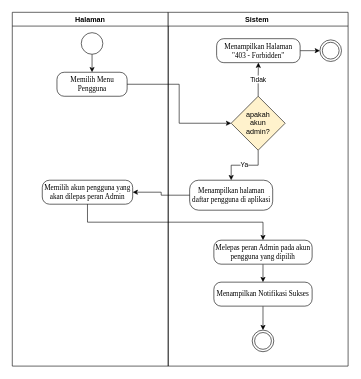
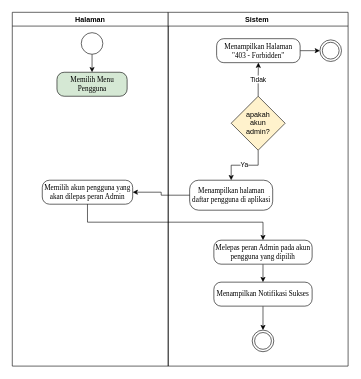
node "Memilih Menu Pengguna": fillcolor #ffffff -> #d5e8d4
edge "Memilih Menu Pengguna" -> "apakah akun admin?": removed
